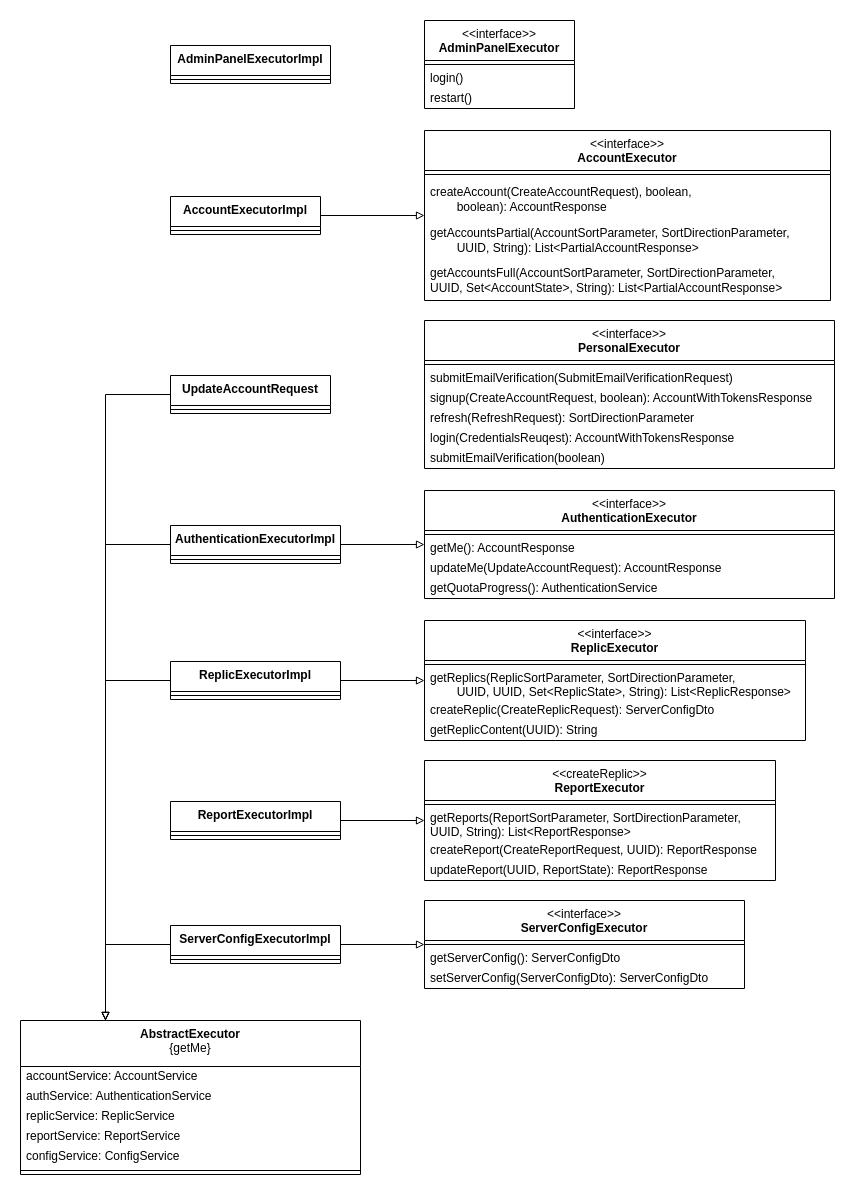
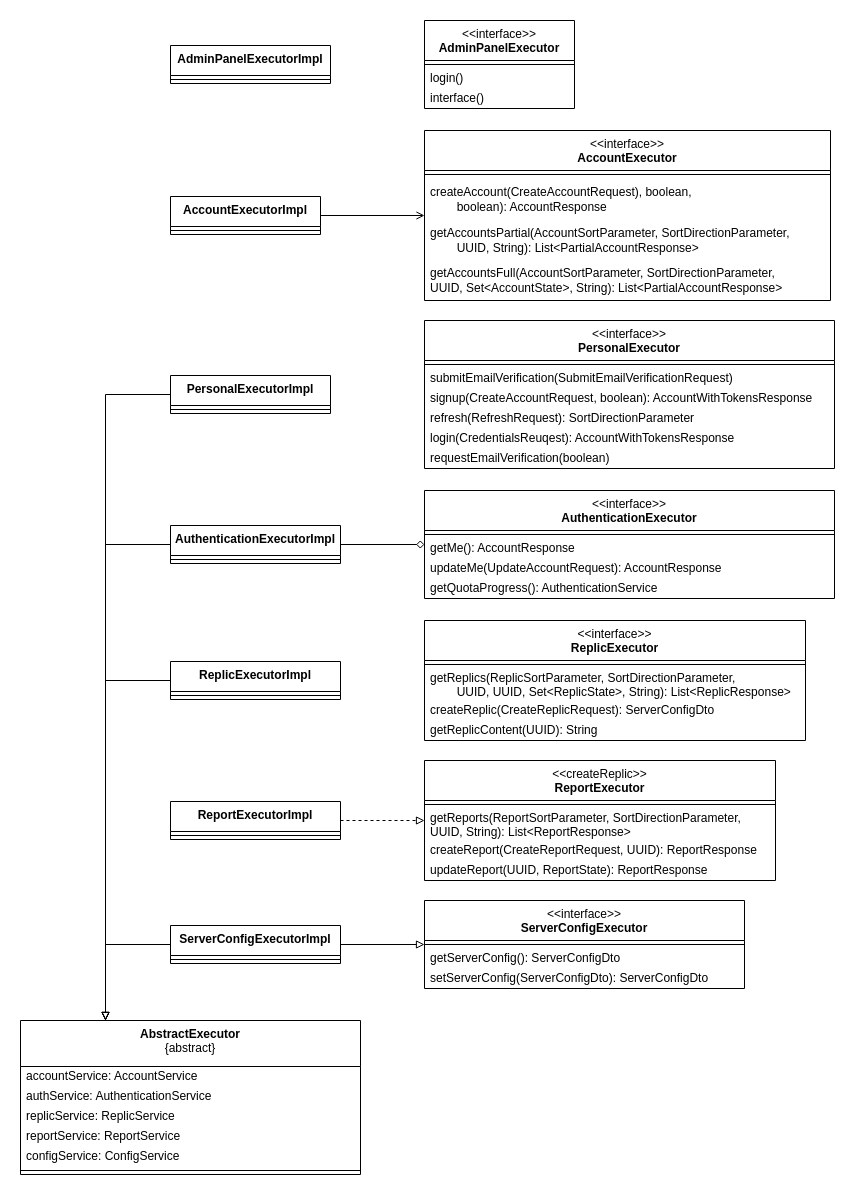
node "restart()": label "restart()" -> "interface()"
edge "AccountExecutorImpl" -> "<<interface>> AccountExecutor": arrowhead block -> open
node "UpdateAccountRequest": label "UpdateAccountRequest" -> "PersonalExecutorImpl"
node "submitEmailVerification(boolean)": label "submitEmailVerification(boolean)" -> "requestEmailVerification(boolean)"
edge "AuthenticationExecutorImpl" -> "<<interface>> AuthenticationExecutor": arrowhead block -> diamond
edge "ReplicExecutorImpl" -> "<<interface>> ReplicExecutor": removed
edge "ReportExecutorImpl" -> "<<createReplic>> ReportExecutor": style solid -> dashed
node "AbstractExecutor {getMe}": label "AbstractExecutor {getMe}" -> "AbstractExecutor {abstract}"
